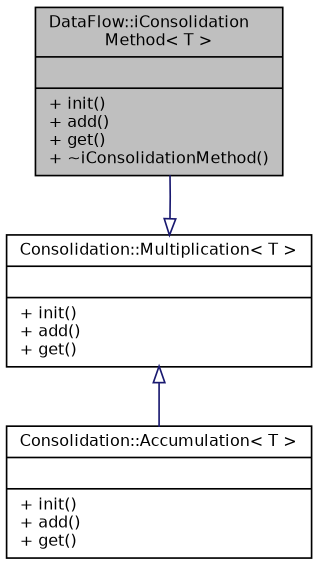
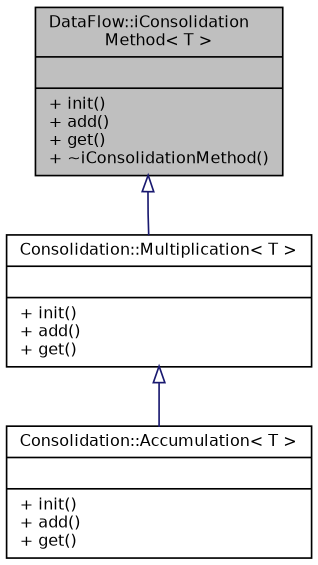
edge "DataFlow::iConsolidation" -> "Consolidation::Multiplication< T >": reversed
